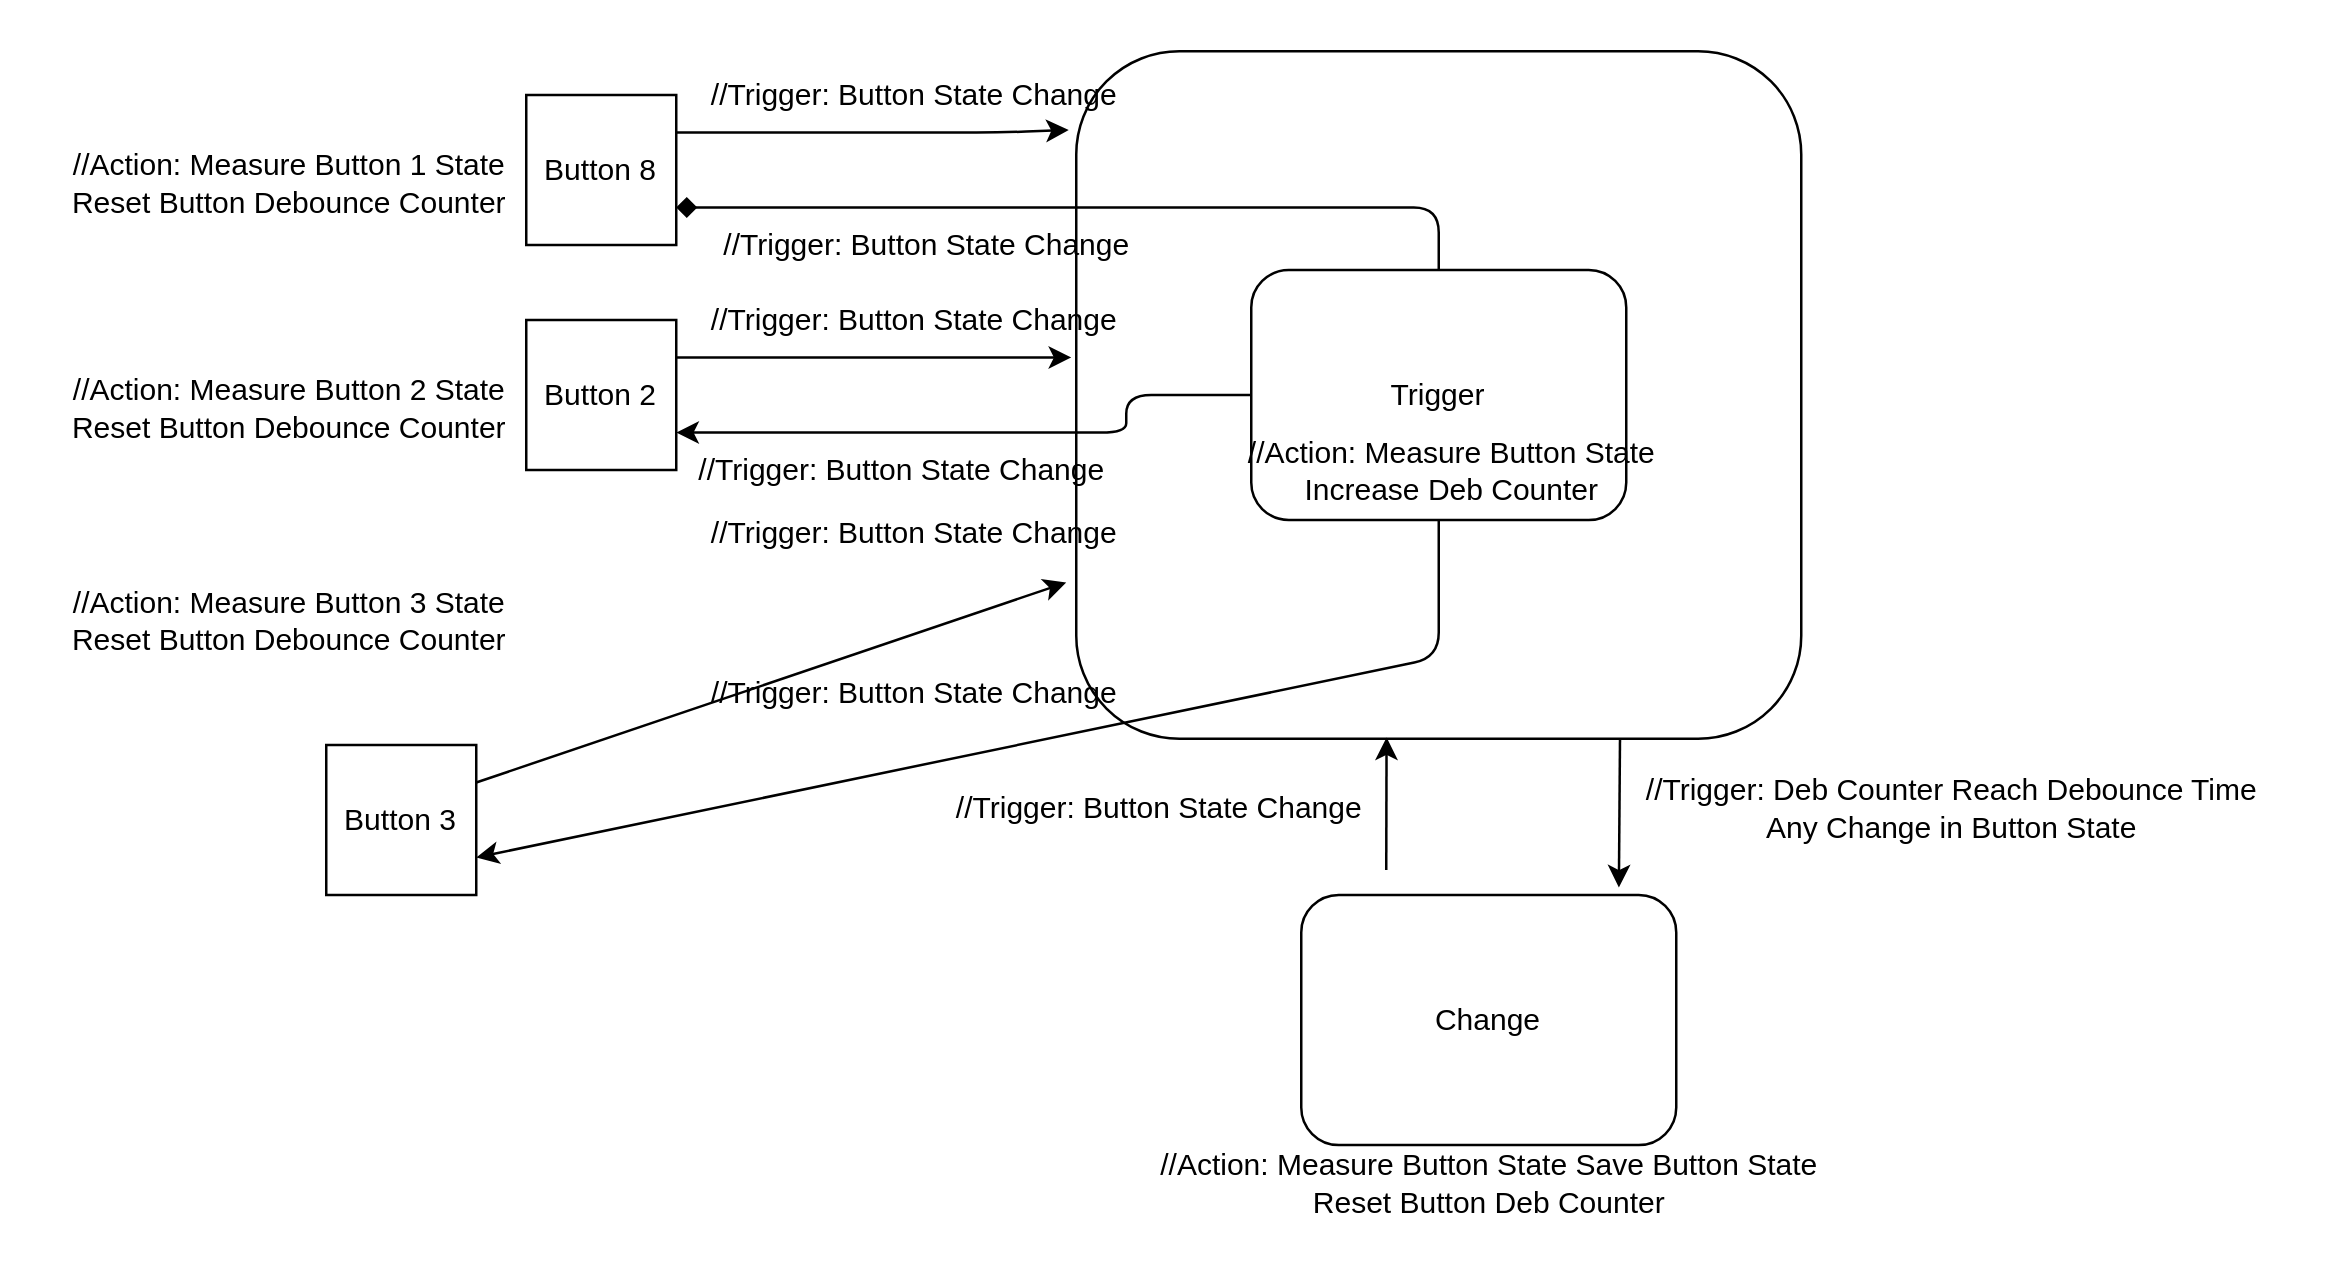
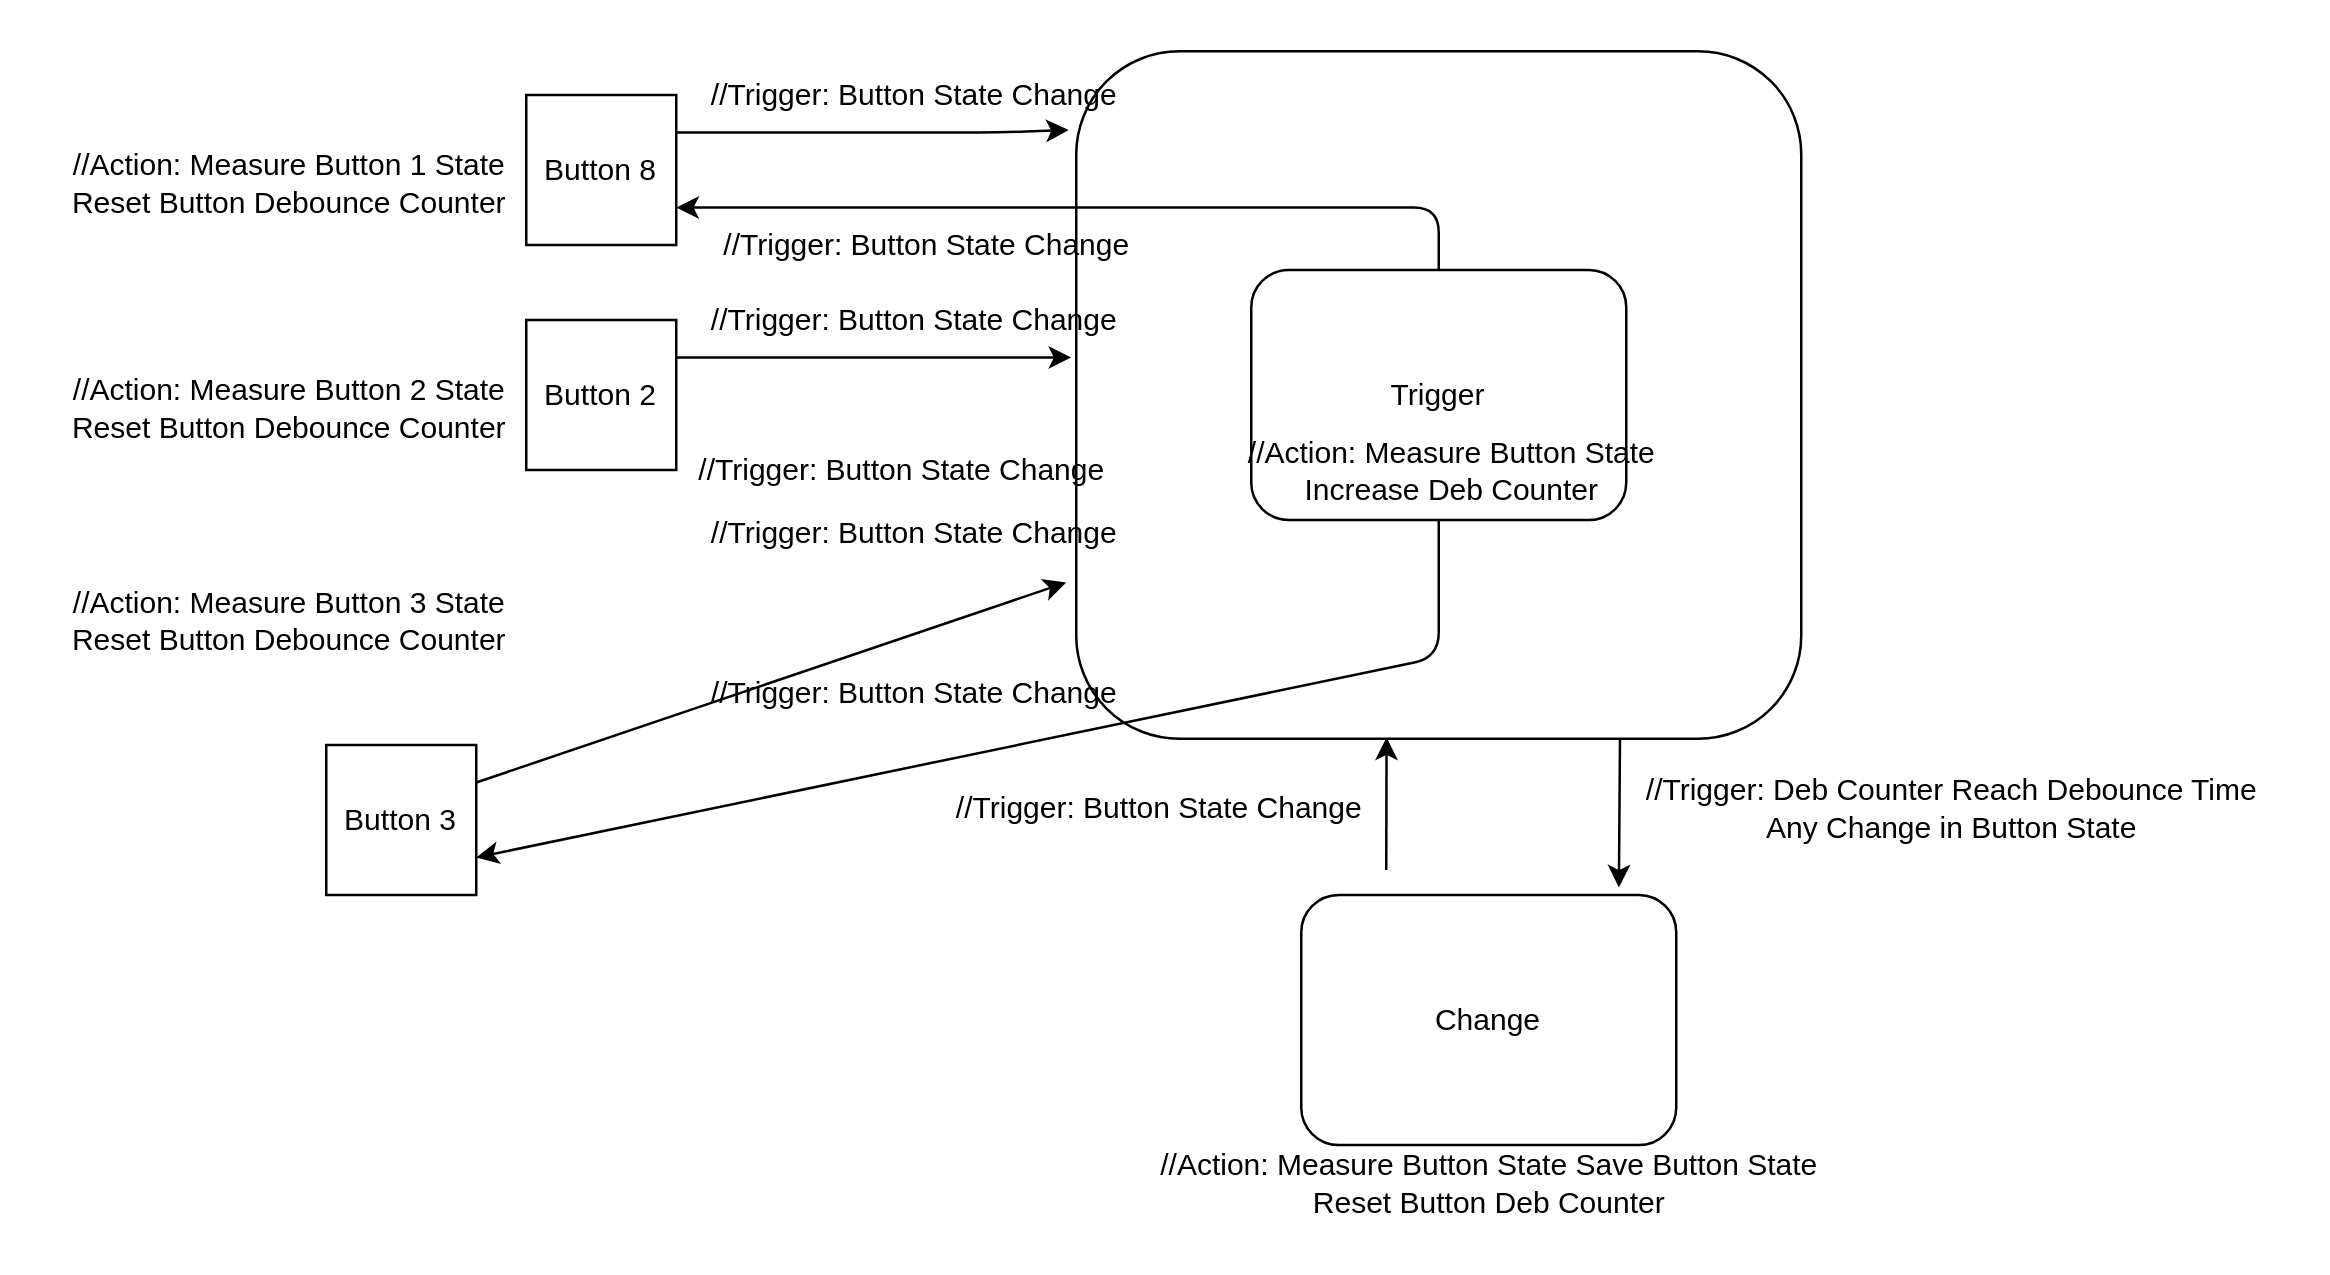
edge "Trigger" -> "Button 8": arrowhead diamond -> classic
edge "Trigger" -> "Button 2": removed
